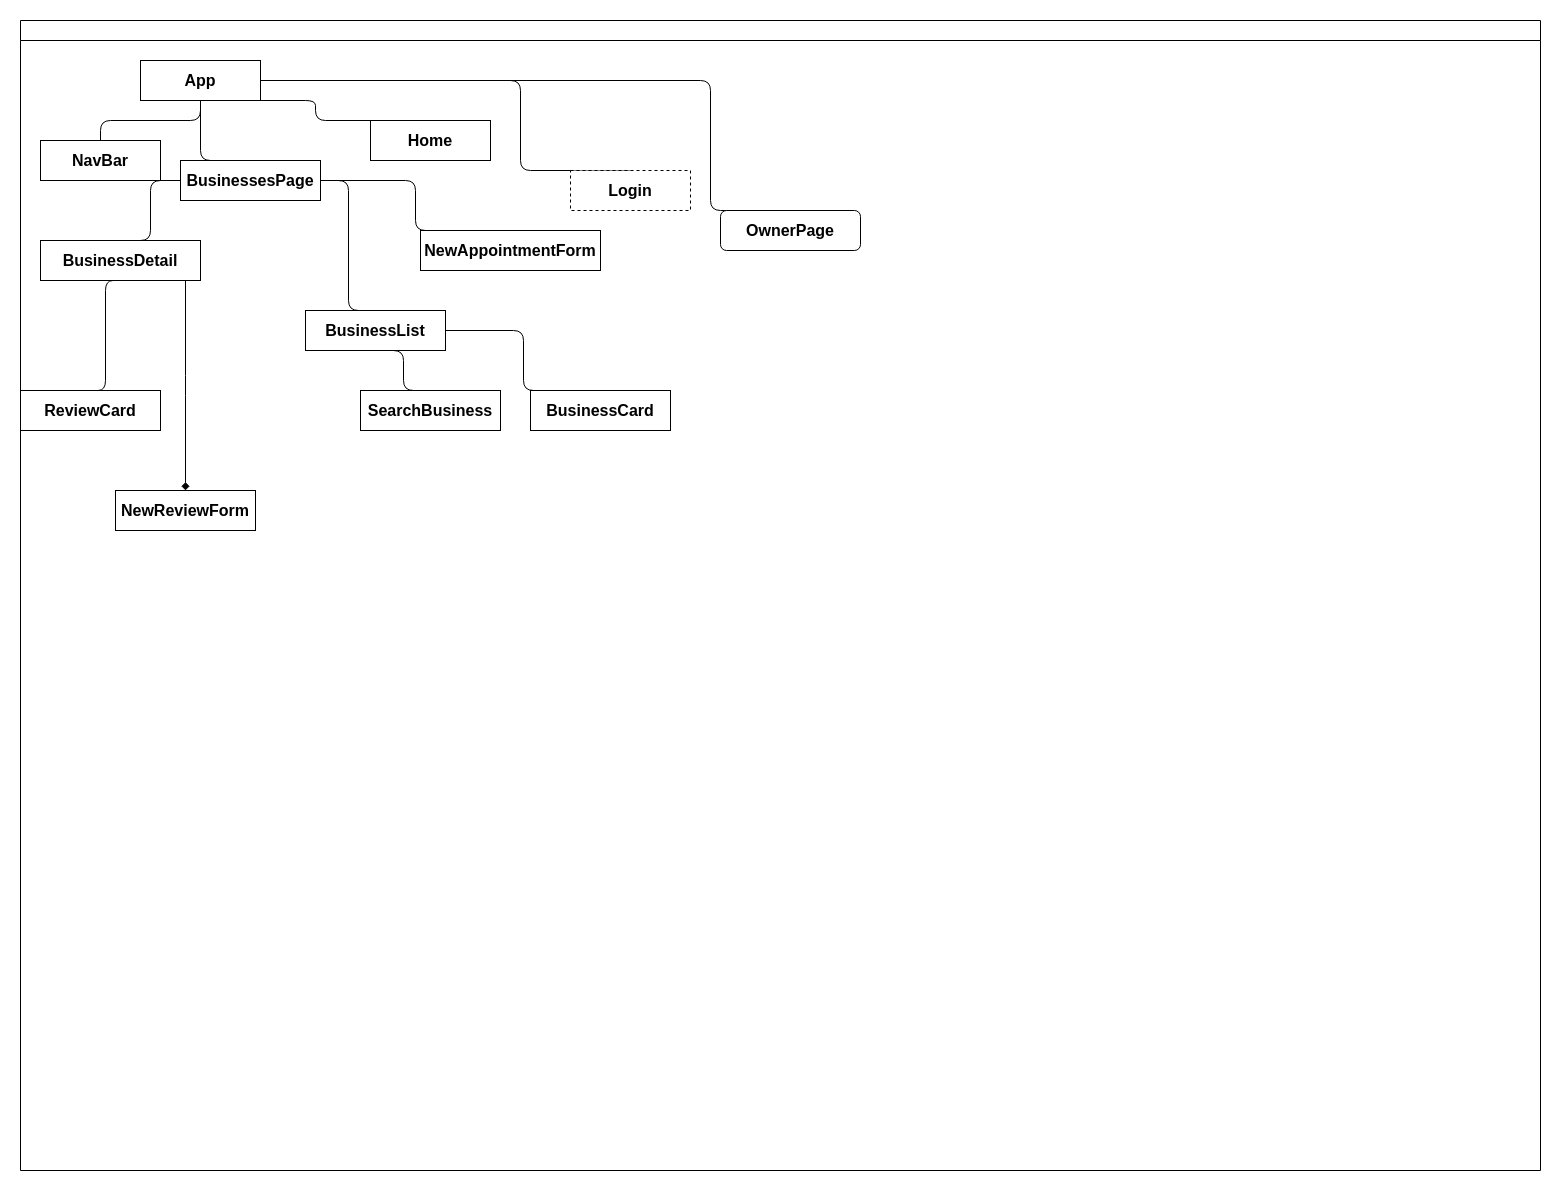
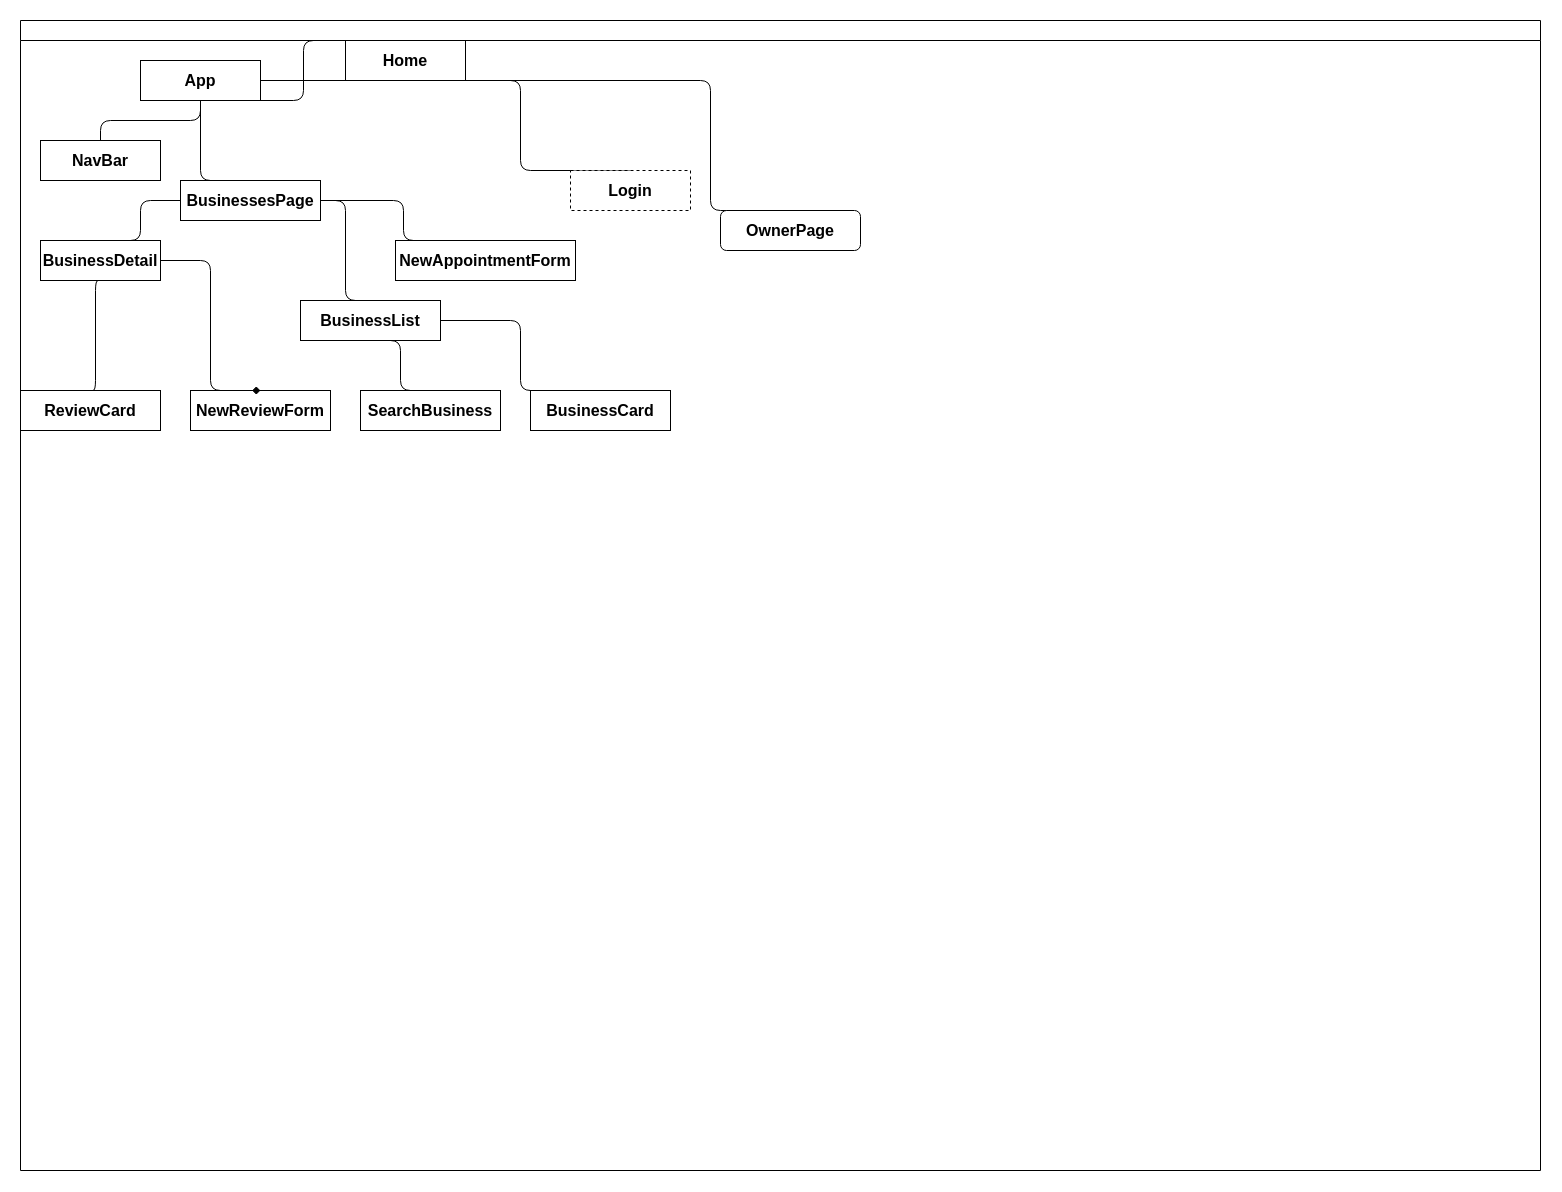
node "Home": moved (431, 141) -> (406, 61)
node "BusinessesPage": moved (251, 181) -> (251, 201)
node "NewAppointmentForm": moved (511, 251) -> (486, 261)
node "BusinessDetail": size 160x40 -> 120x40
node "BusinessList": moved (376, 331) -> (371, 321)
node "NewReviewForm": moved (186, 511) -> (261, 411)
